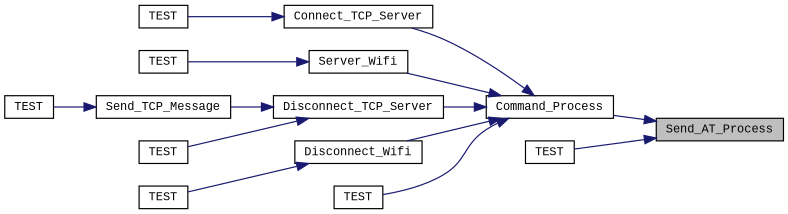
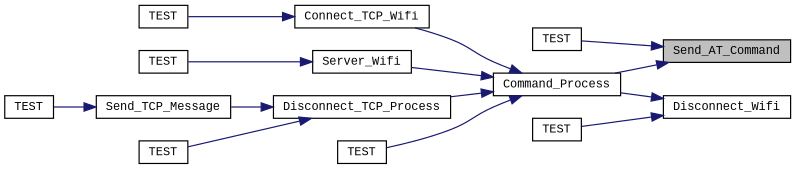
node "Connect_TCP_Server": label "Connect_TCP_Server" -> "Connect_TCP_Wifi"
node "Disconnect_TCP_Server": label "Disconnect_TCP_Server" -> "Disconnect_TCP_Process"
node "Send_AT_Process": label "Send_AT_Process" -> "Send_AT_Command"
edge "Disconnect_Wifi" -> "Command_Process": reversed
